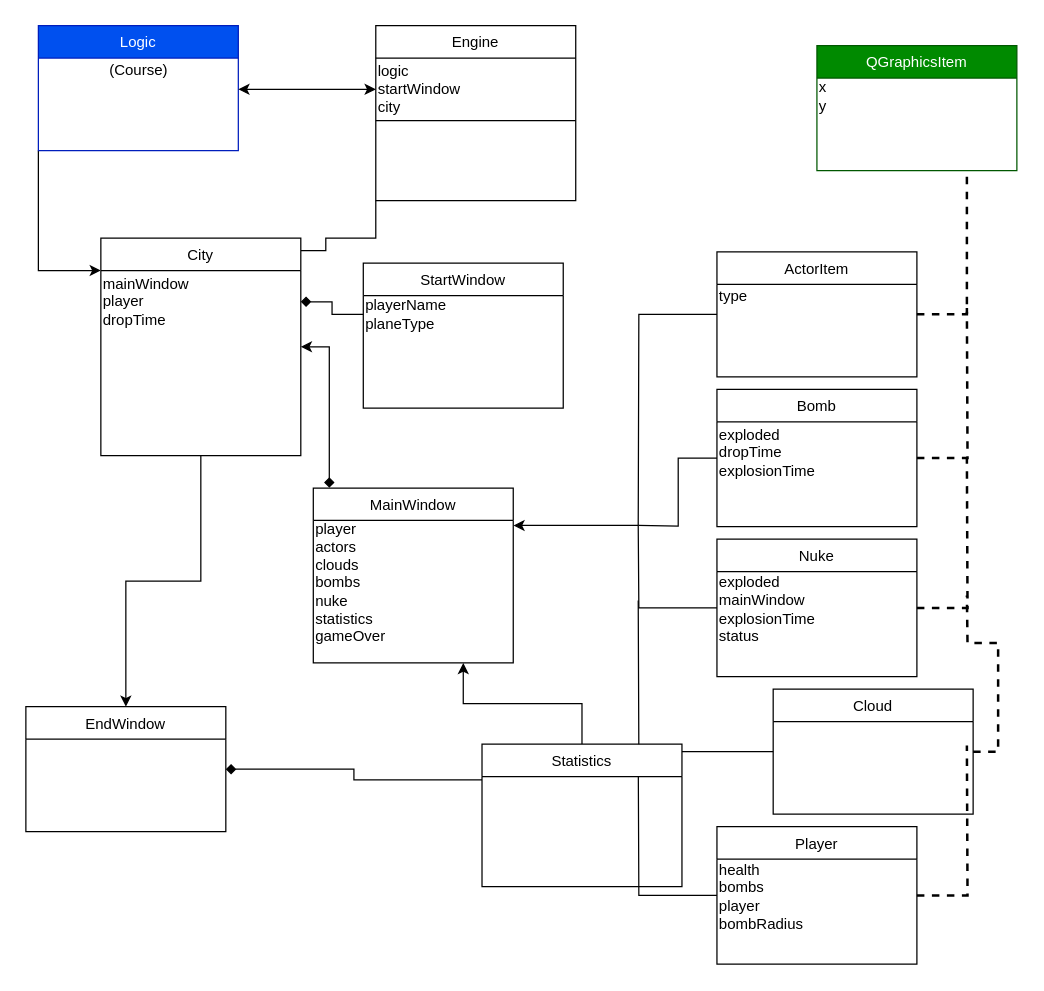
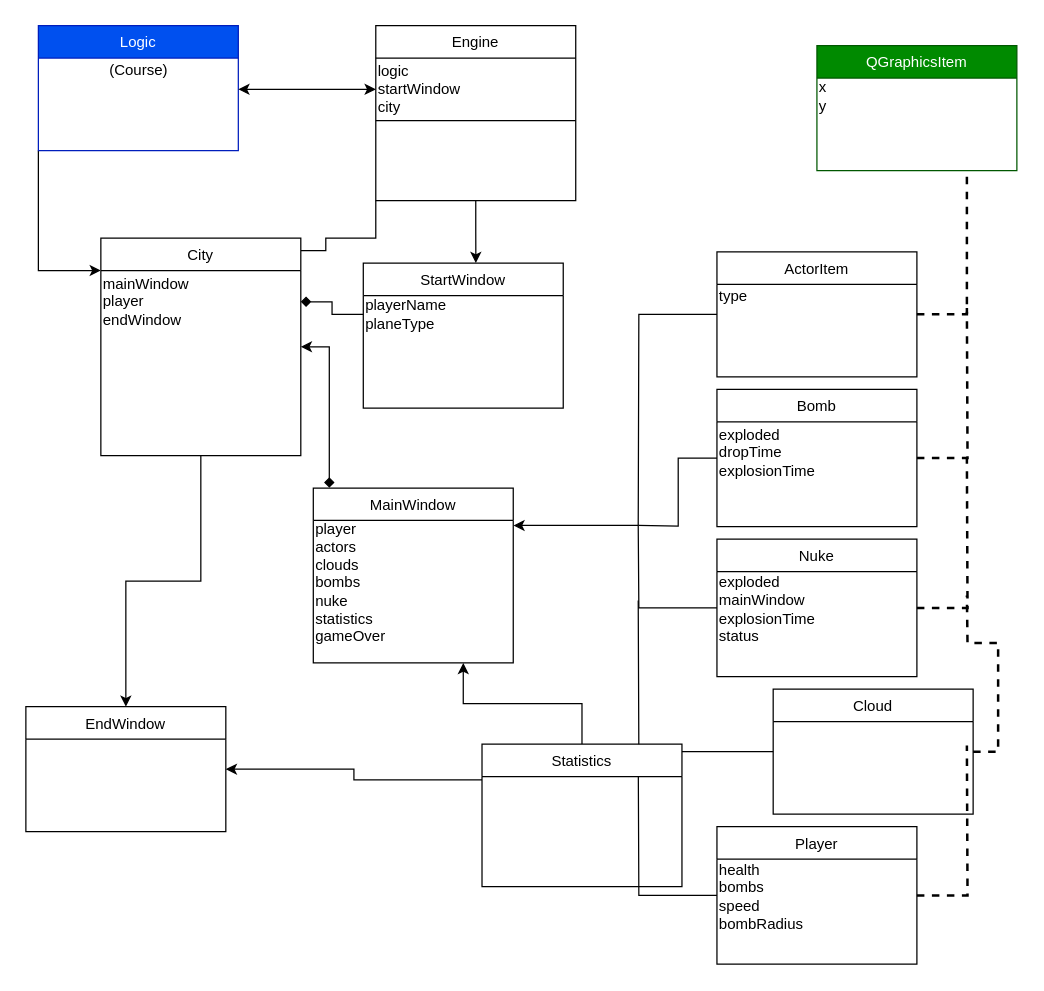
edge "Engine" -> "StartWindow": added
node "mainWindow player dropTime": label "mainWindow player dropTime" -> "mainWindow player endWindow"
edge "Statistics" -> "EndWindow": arrowhead diamond -> classic
node "health bombs player bombRadius": label "health bombs player bombRadius" -> "health bombs speed bombRadius"
